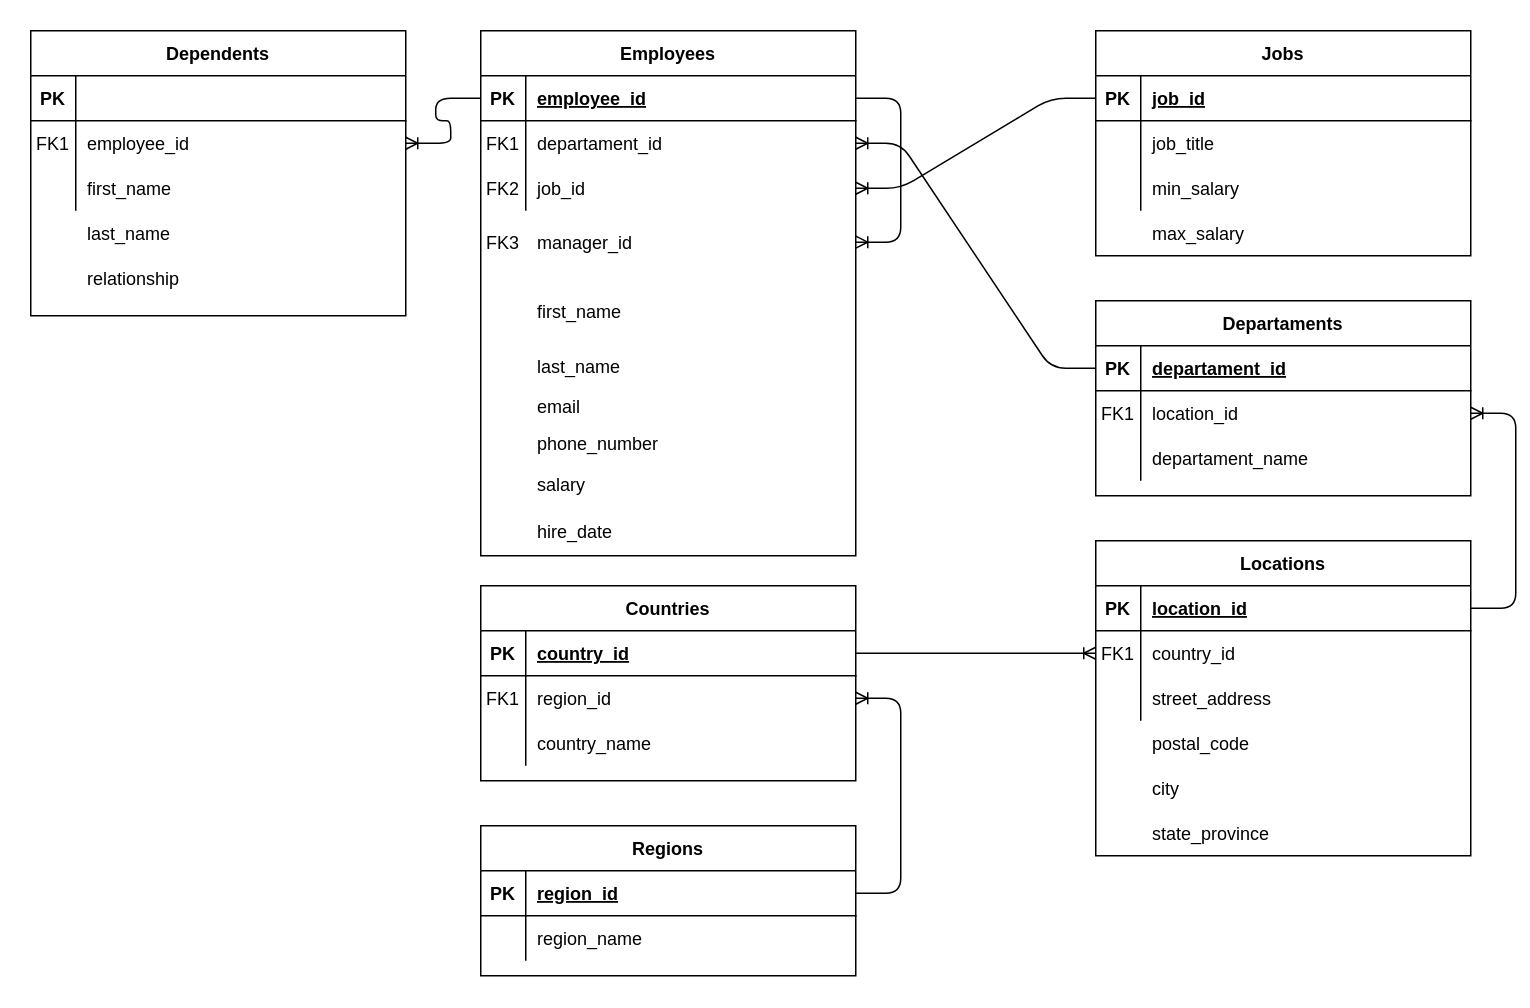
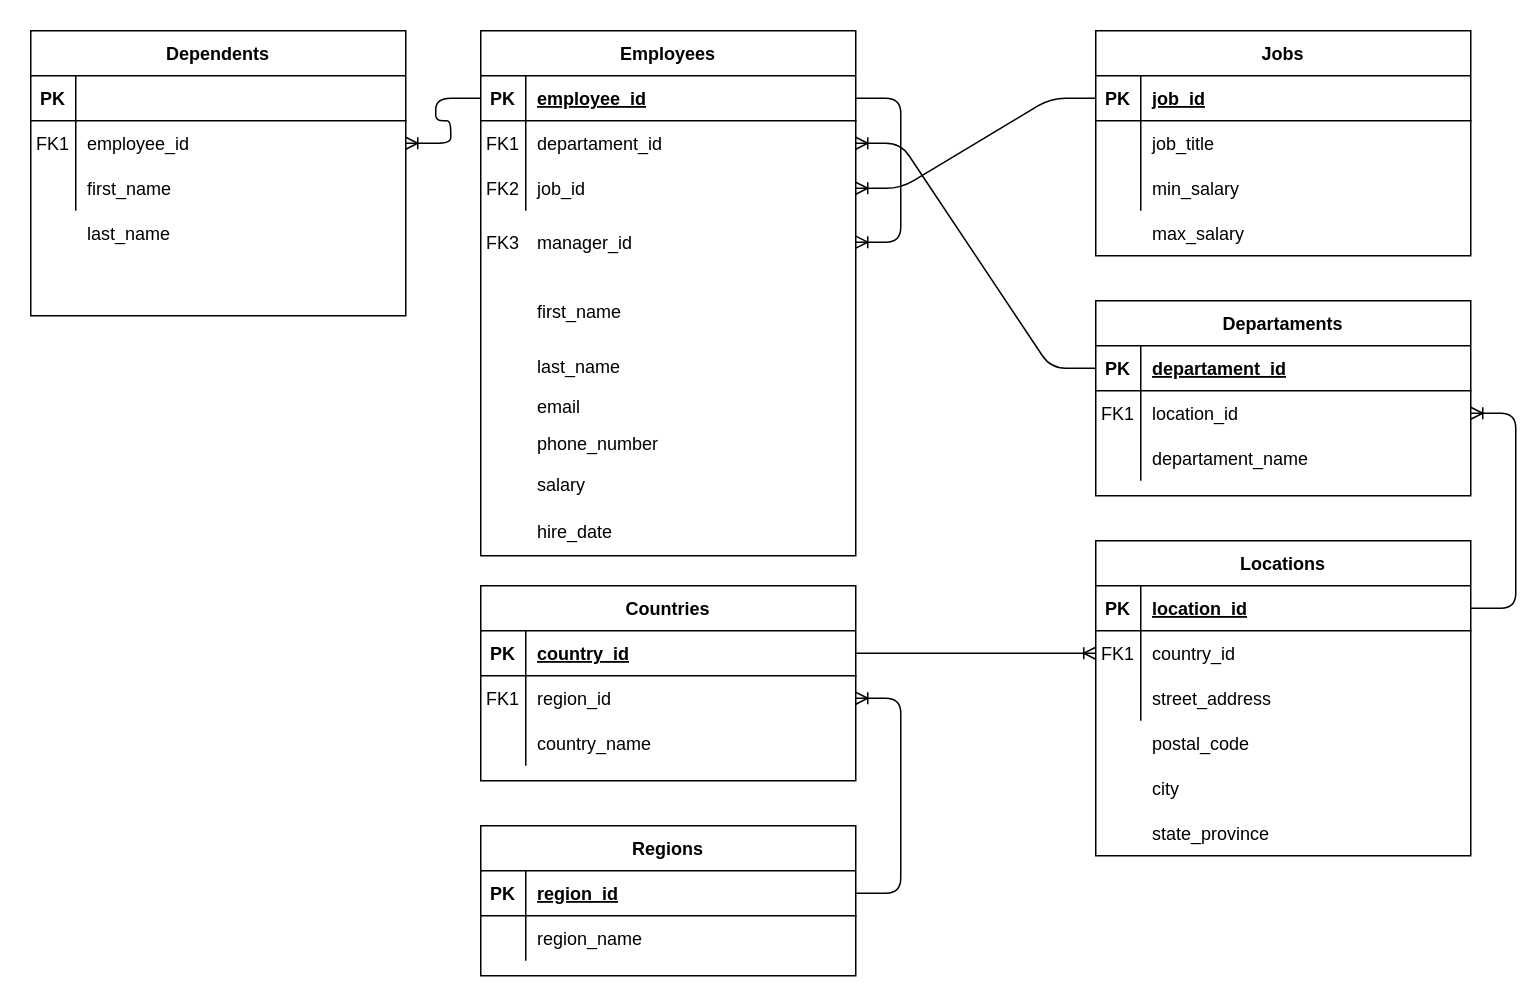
node "relationship": removed
